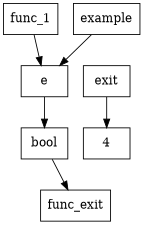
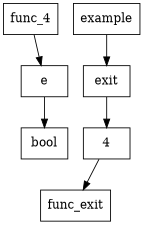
node "func_1": label "func_1" -> "func_4"
edge "example" -> "e": now "example" -> "exit"
edge "bool" -> "func_exit": now "4" -> "func_exit"
